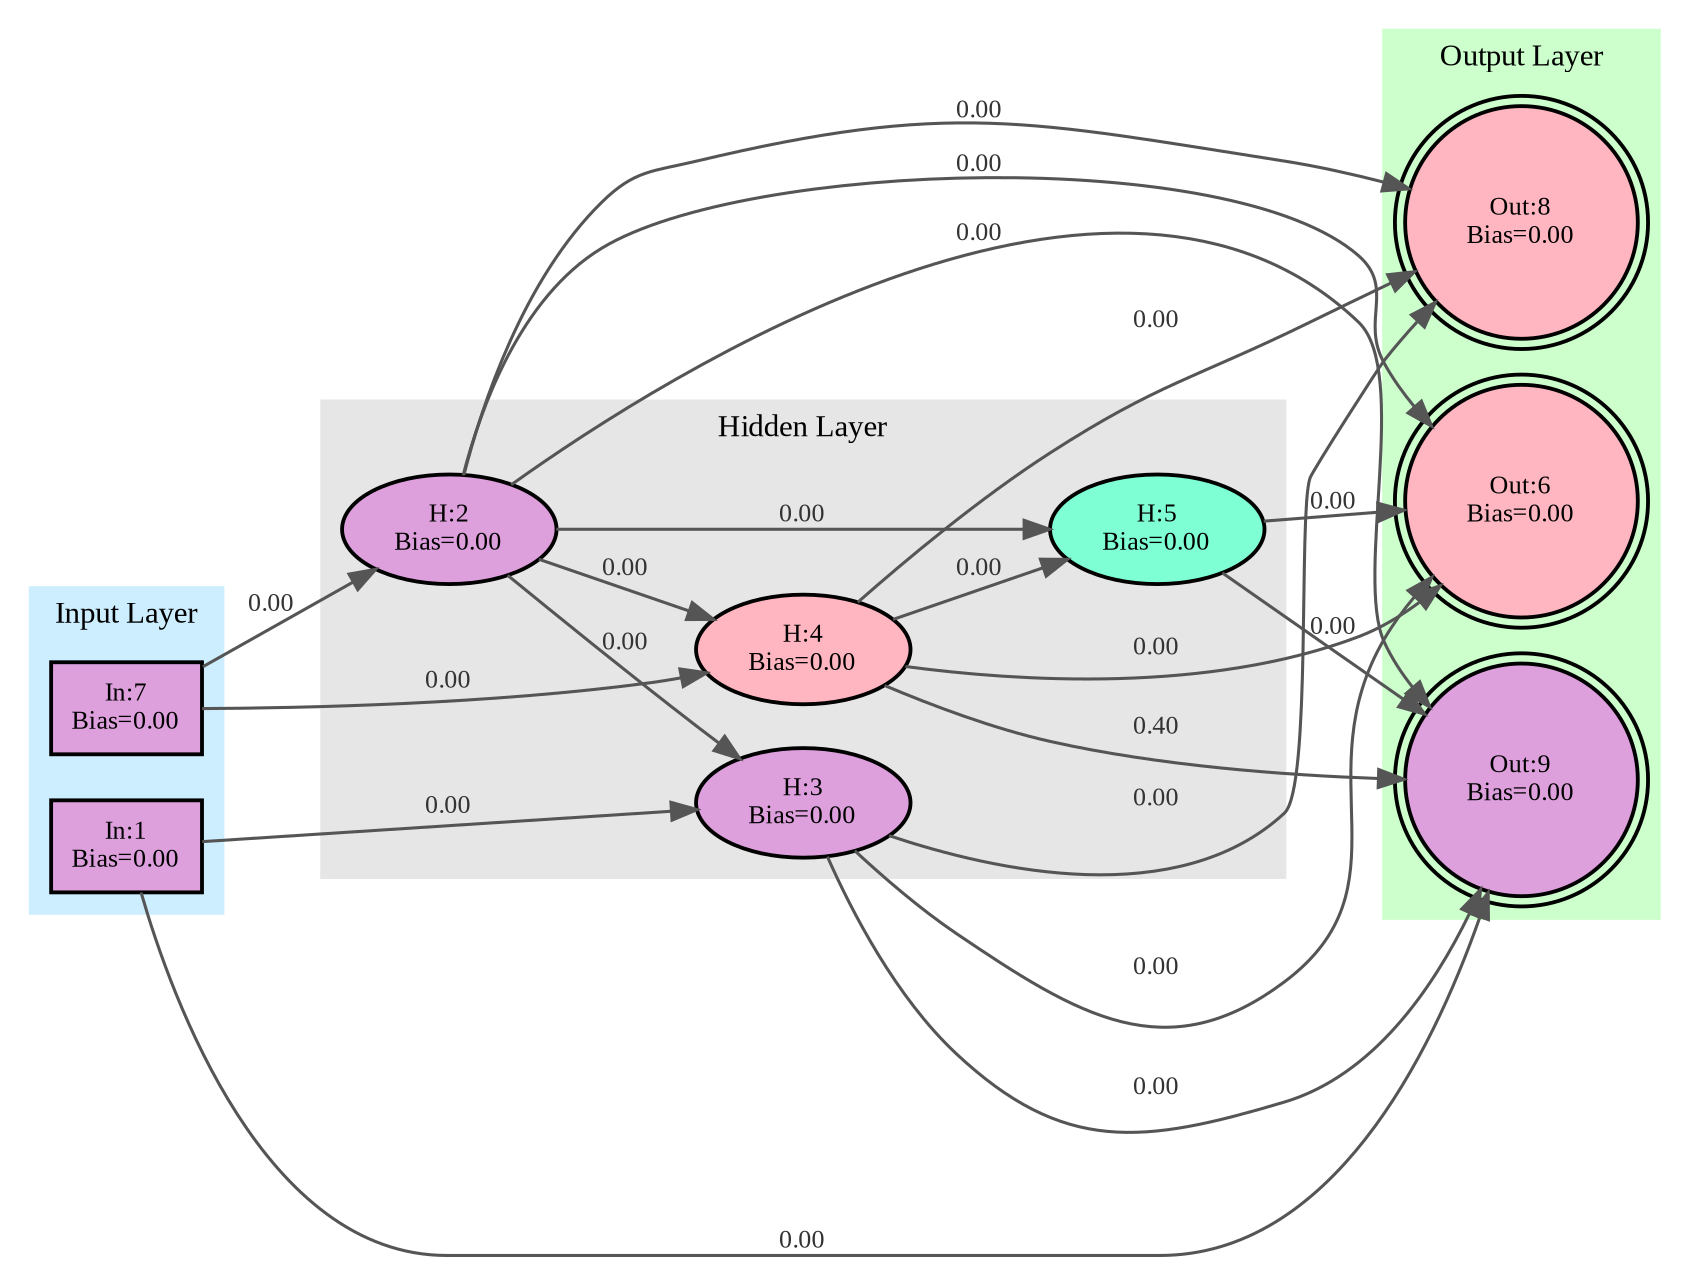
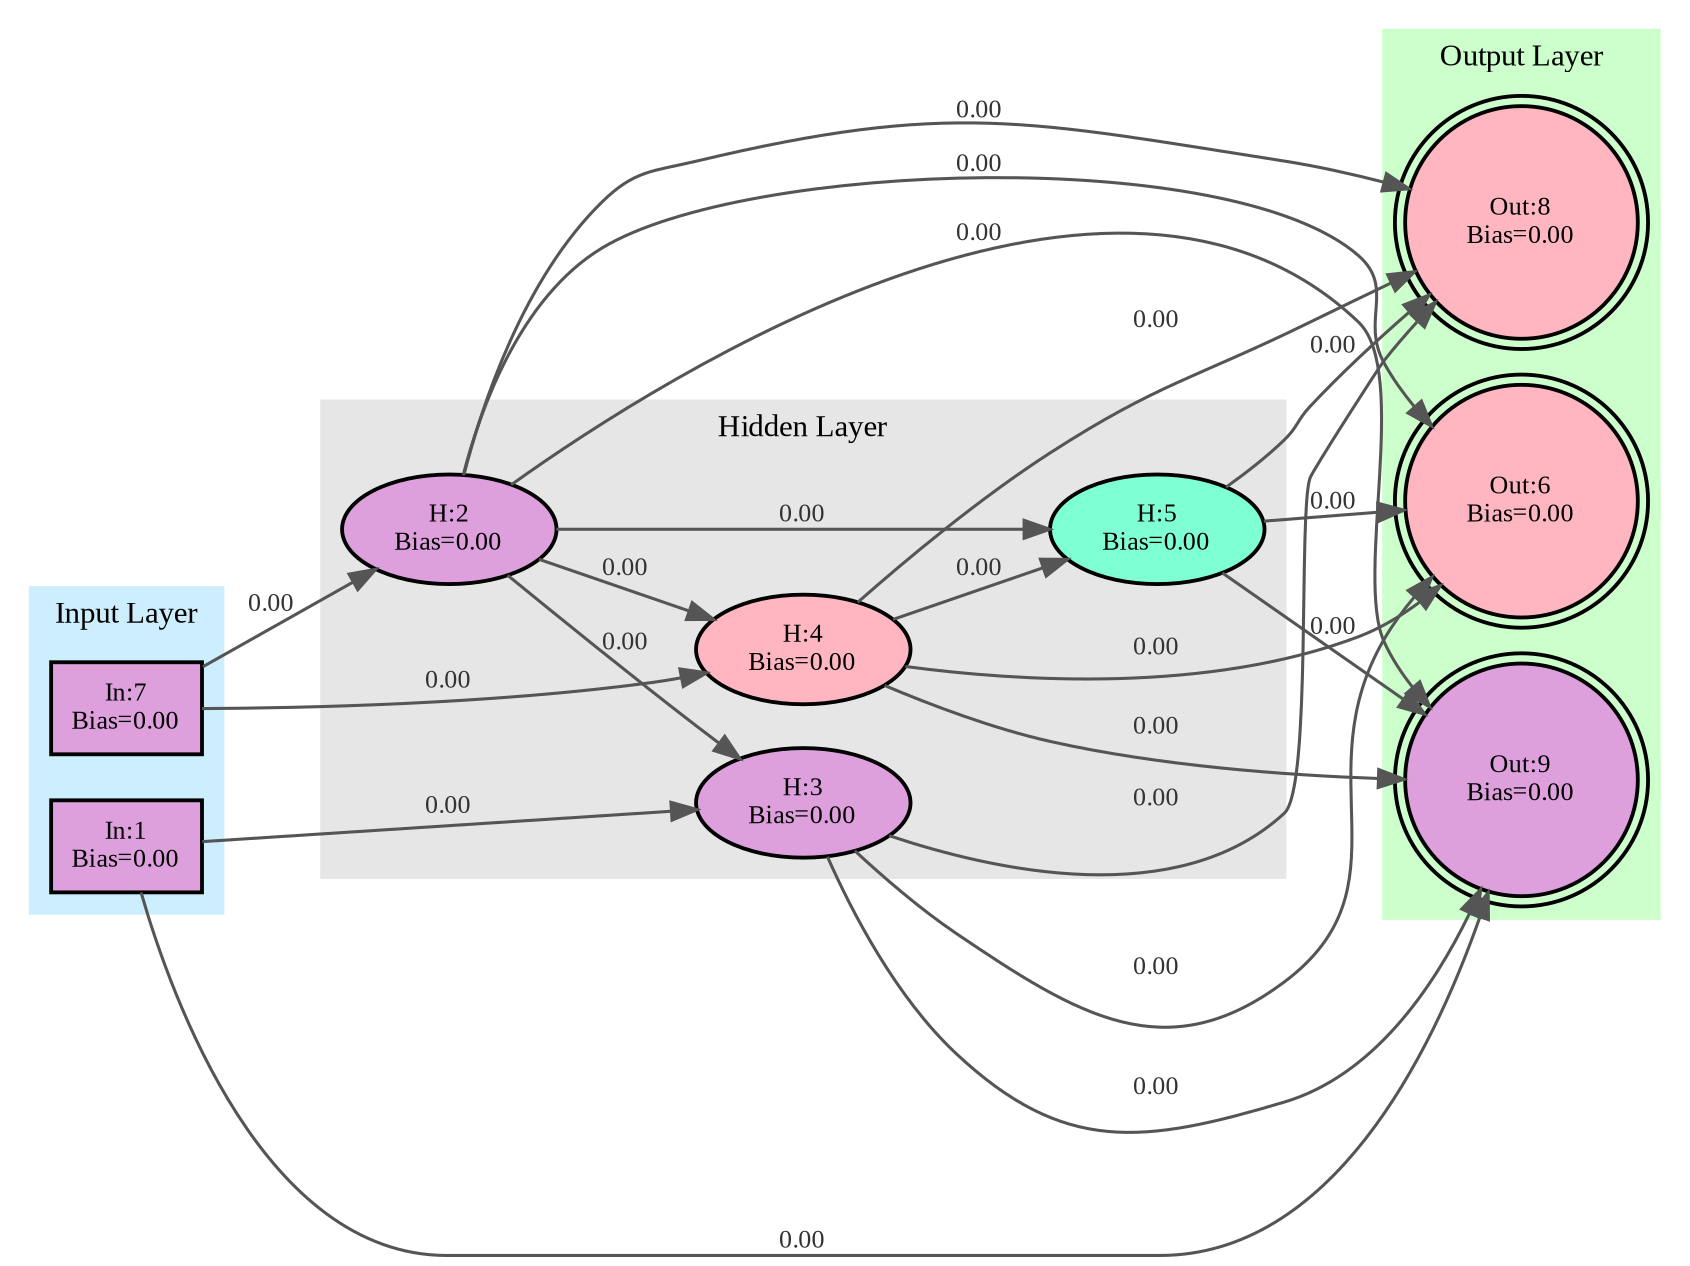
edge "H:5 Bias=0.00" -> "Out:8 Bias=0.00": added, label "0.00"
edge "H:4 Bias=0.00" -> "Out:9 Bias=0.00": label "0.40" -> "0.00"
